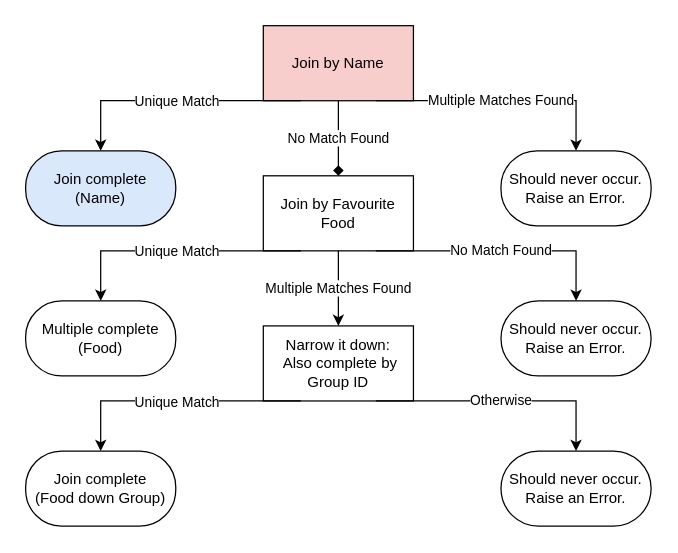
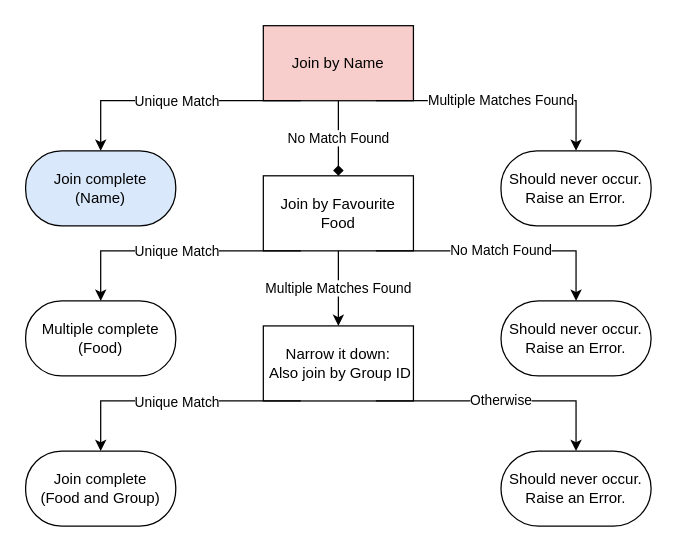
node "Narrow it down: Also complete by Group ID": label "Narrow it down: Also complete by Group ID" -> "Narrow it down: Also join by Group ID"
node "Join complete (Food down Group)": label "Join complete (Food down Group)" -> "Join complete (Food and Group)"
